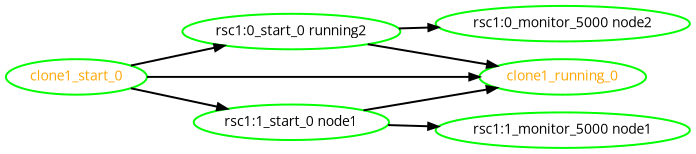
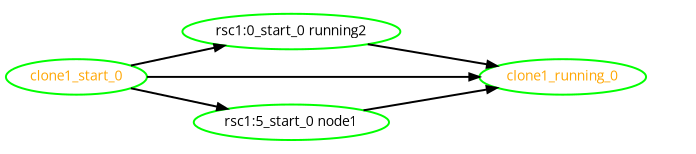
node "rsc1:0_monitor_5000 node2": removed
node "rsc1:1_start_0 node1": label "rsc1:1_start_0 node1" -> "rsc1:5_start_0 node1"
node "rsc1:1_monitor_5000 node1": removed
